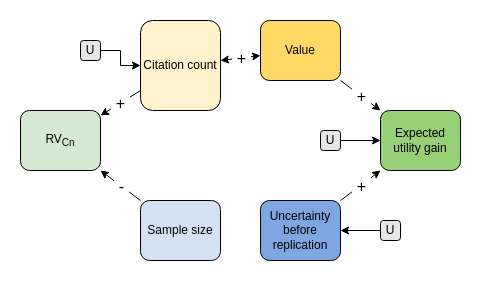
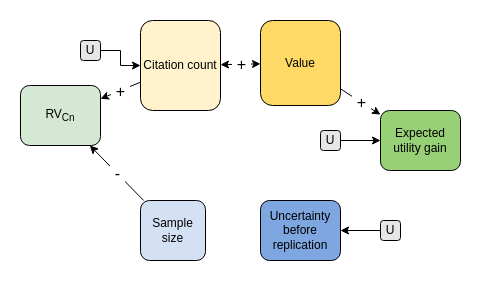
node "Value": size 80x60 -> 80x85
node "RVCn": moved (61, 141) -> (61, 116)
edge "Uncertainty before replication" -> "Expected utility gain": removed, label "+"
node "Sample size": size 80x60 -> 65x60
